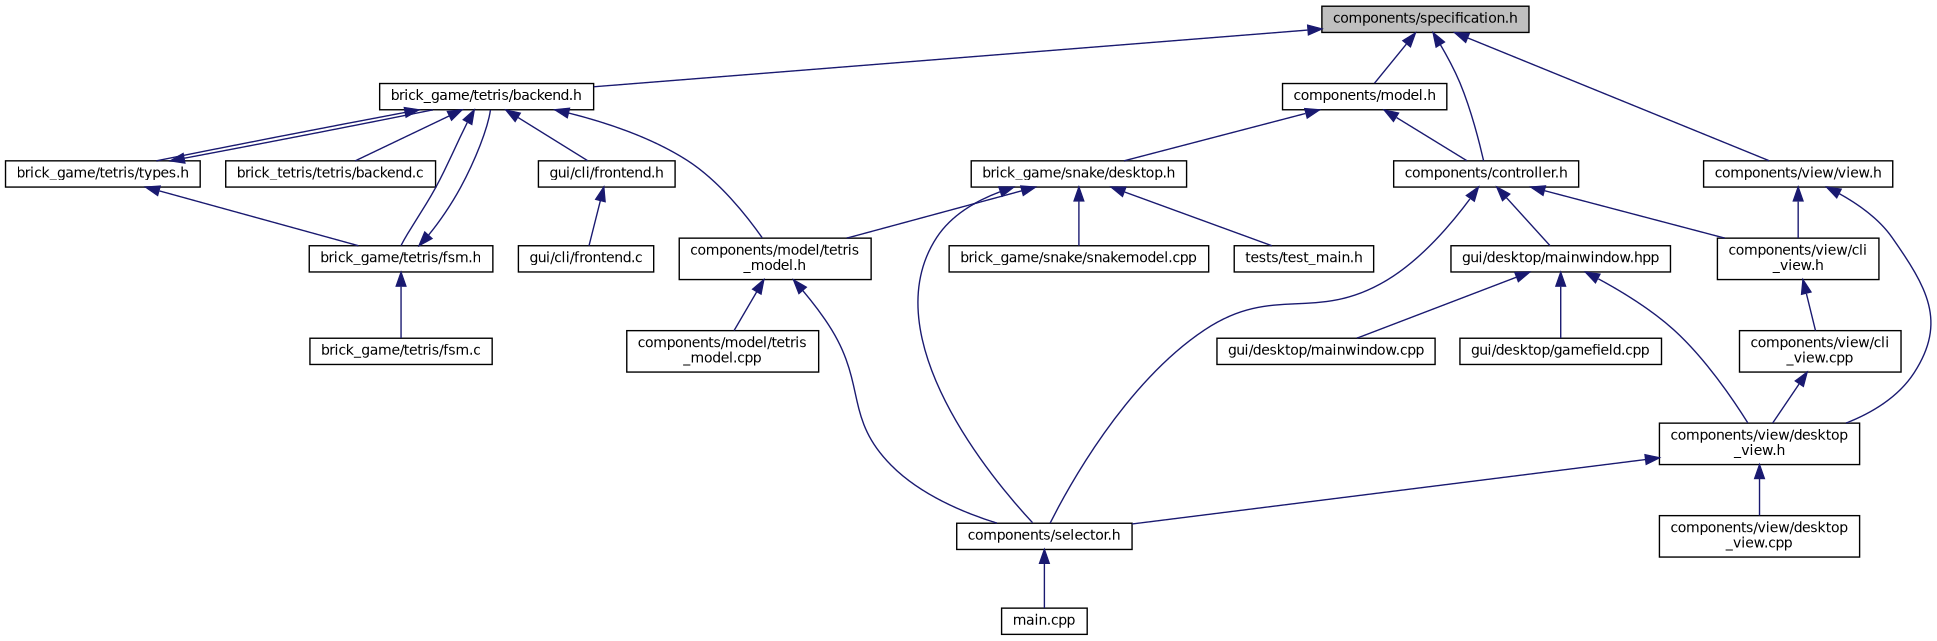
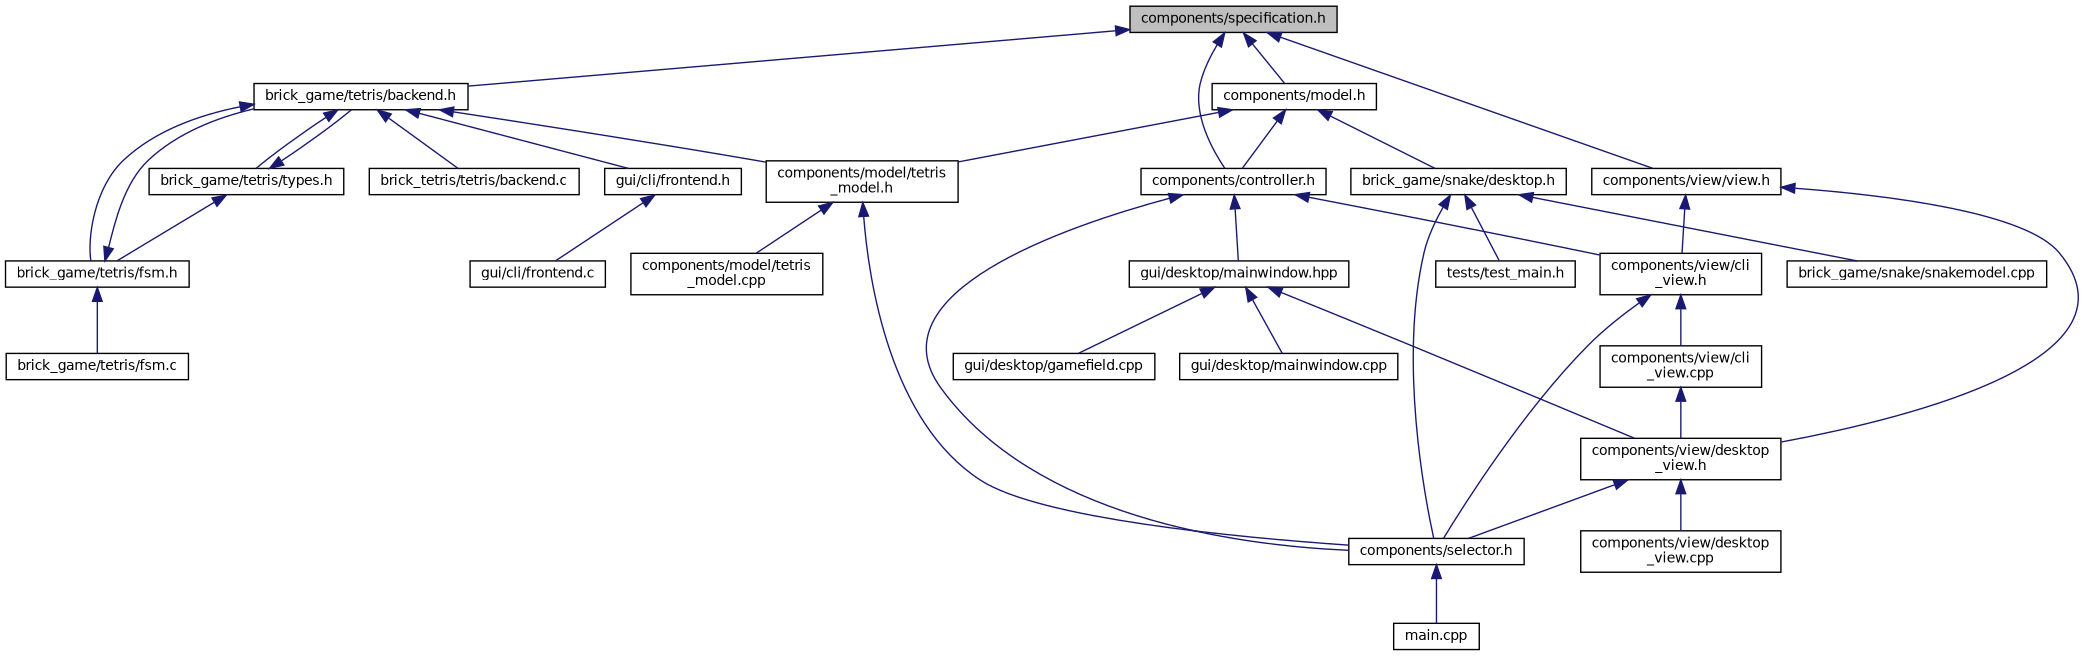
edge "components/model/tetris _model.h" -> "brick_game/snake/desktop.h": now "components/model/tetris _model.h" -> "components/model.h"
edge "components/selector.h" -> "components/view/cli _view.h": added
